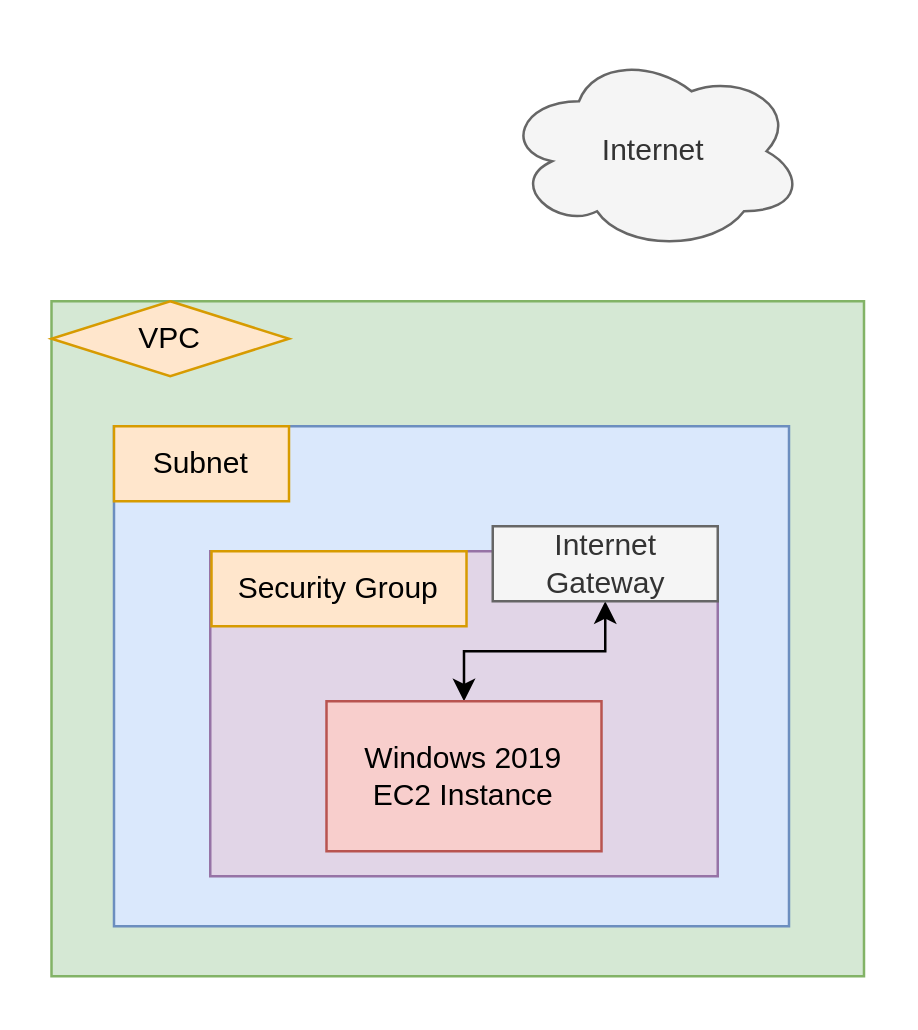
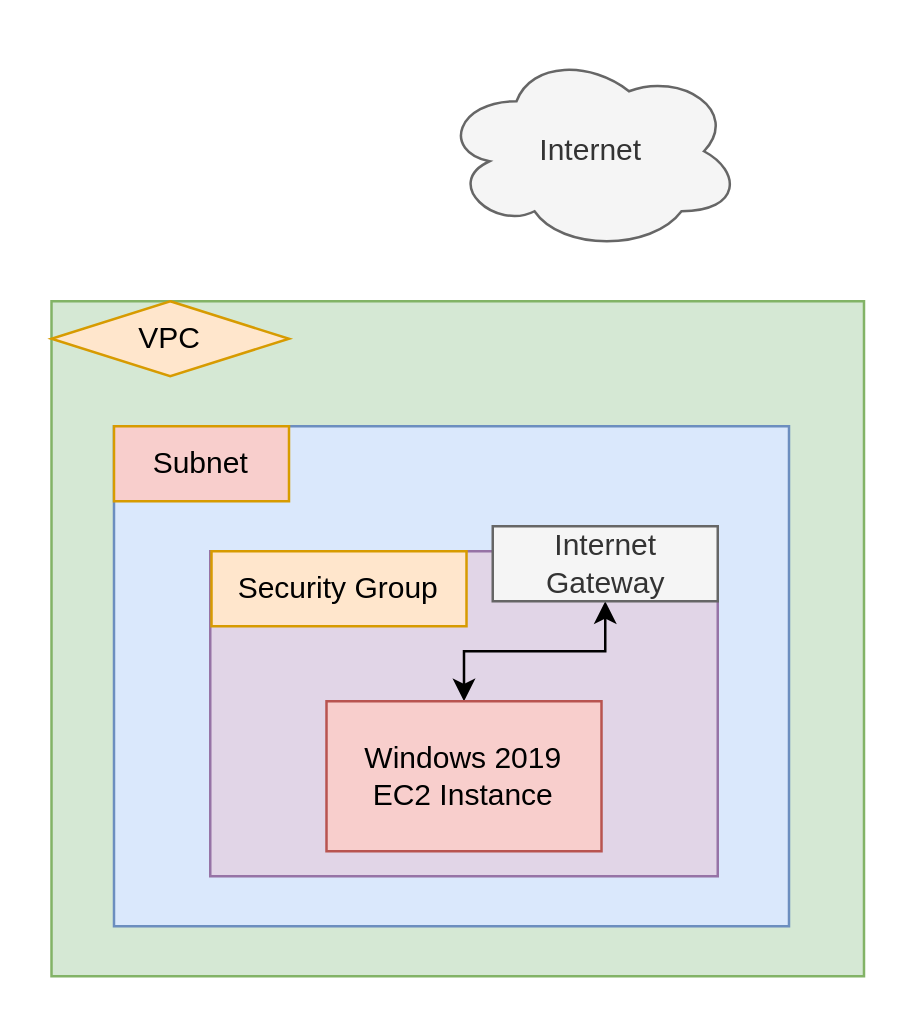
node "Internet": moved (654, 151) -> (591, 151)
node "Subnet": fillcolor #ffe6cc -> #f8cecc
